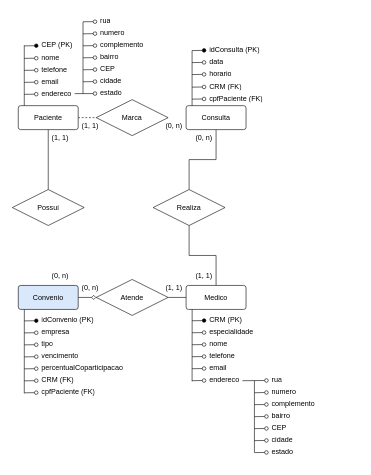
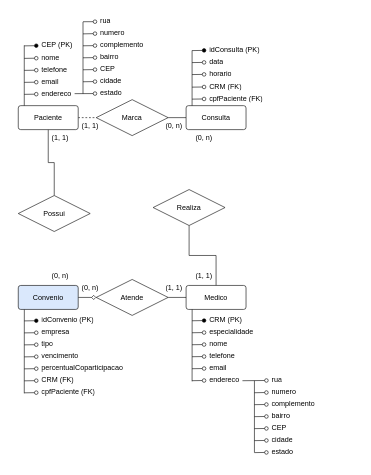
edge "Marca" -- "Consulta": added
edge "Consulta" -- "Realiza": removed
node "Possui": moved (48, 207) -> (54, 213)
